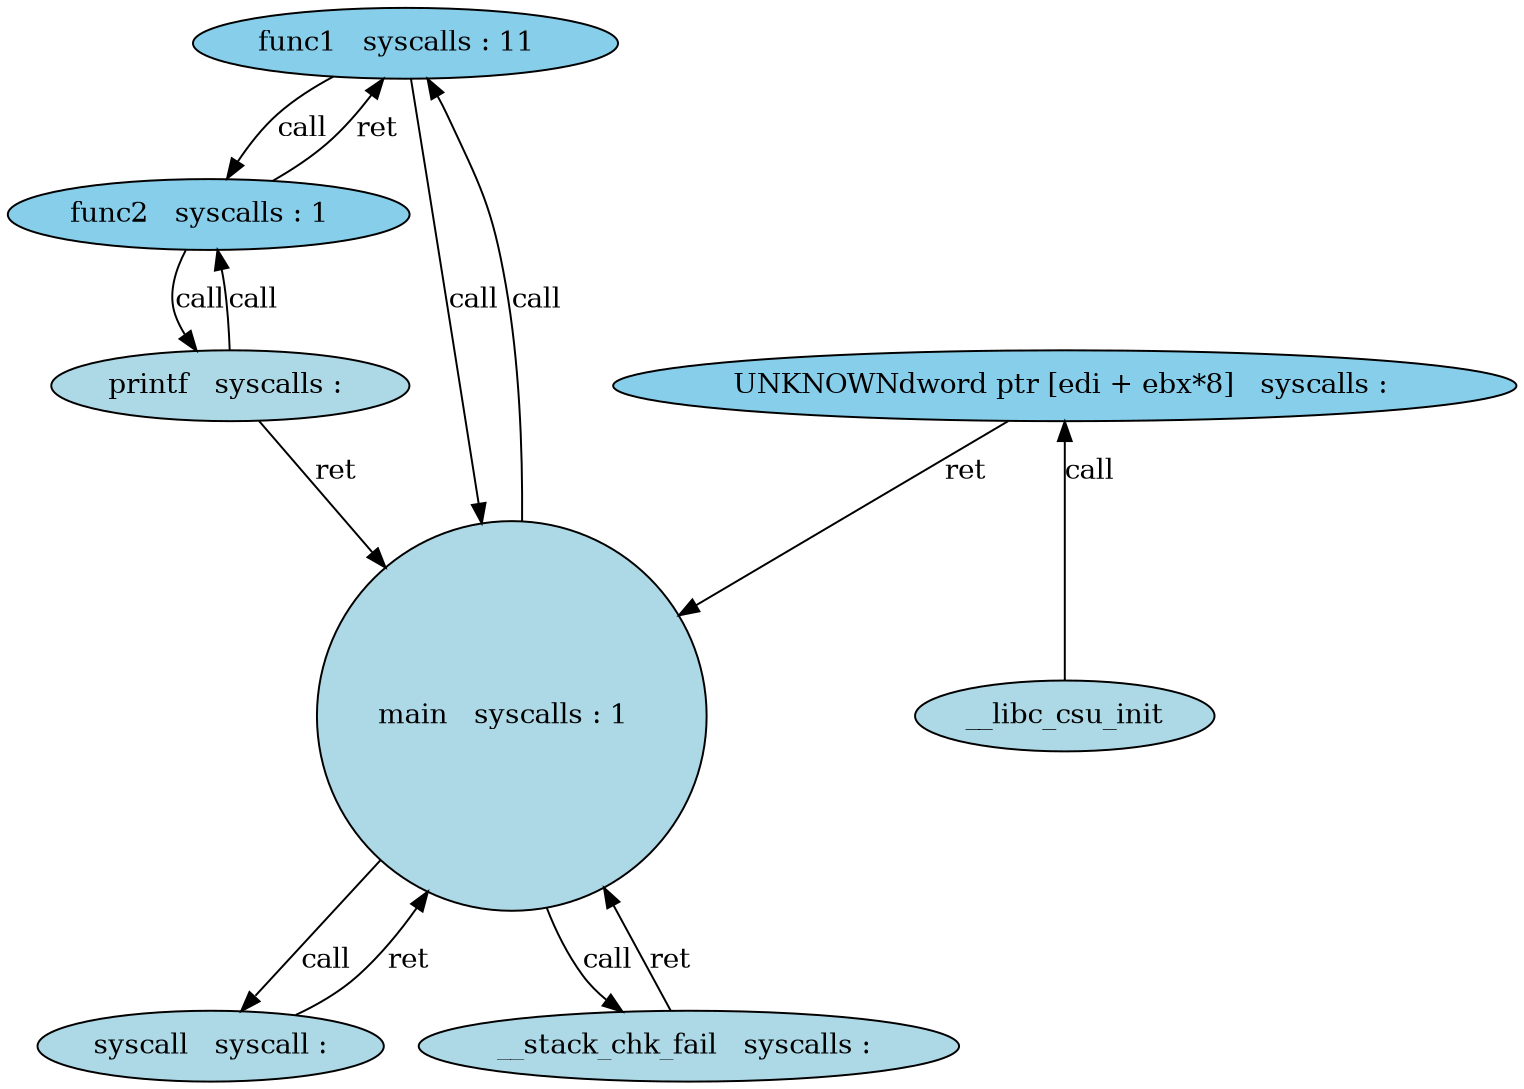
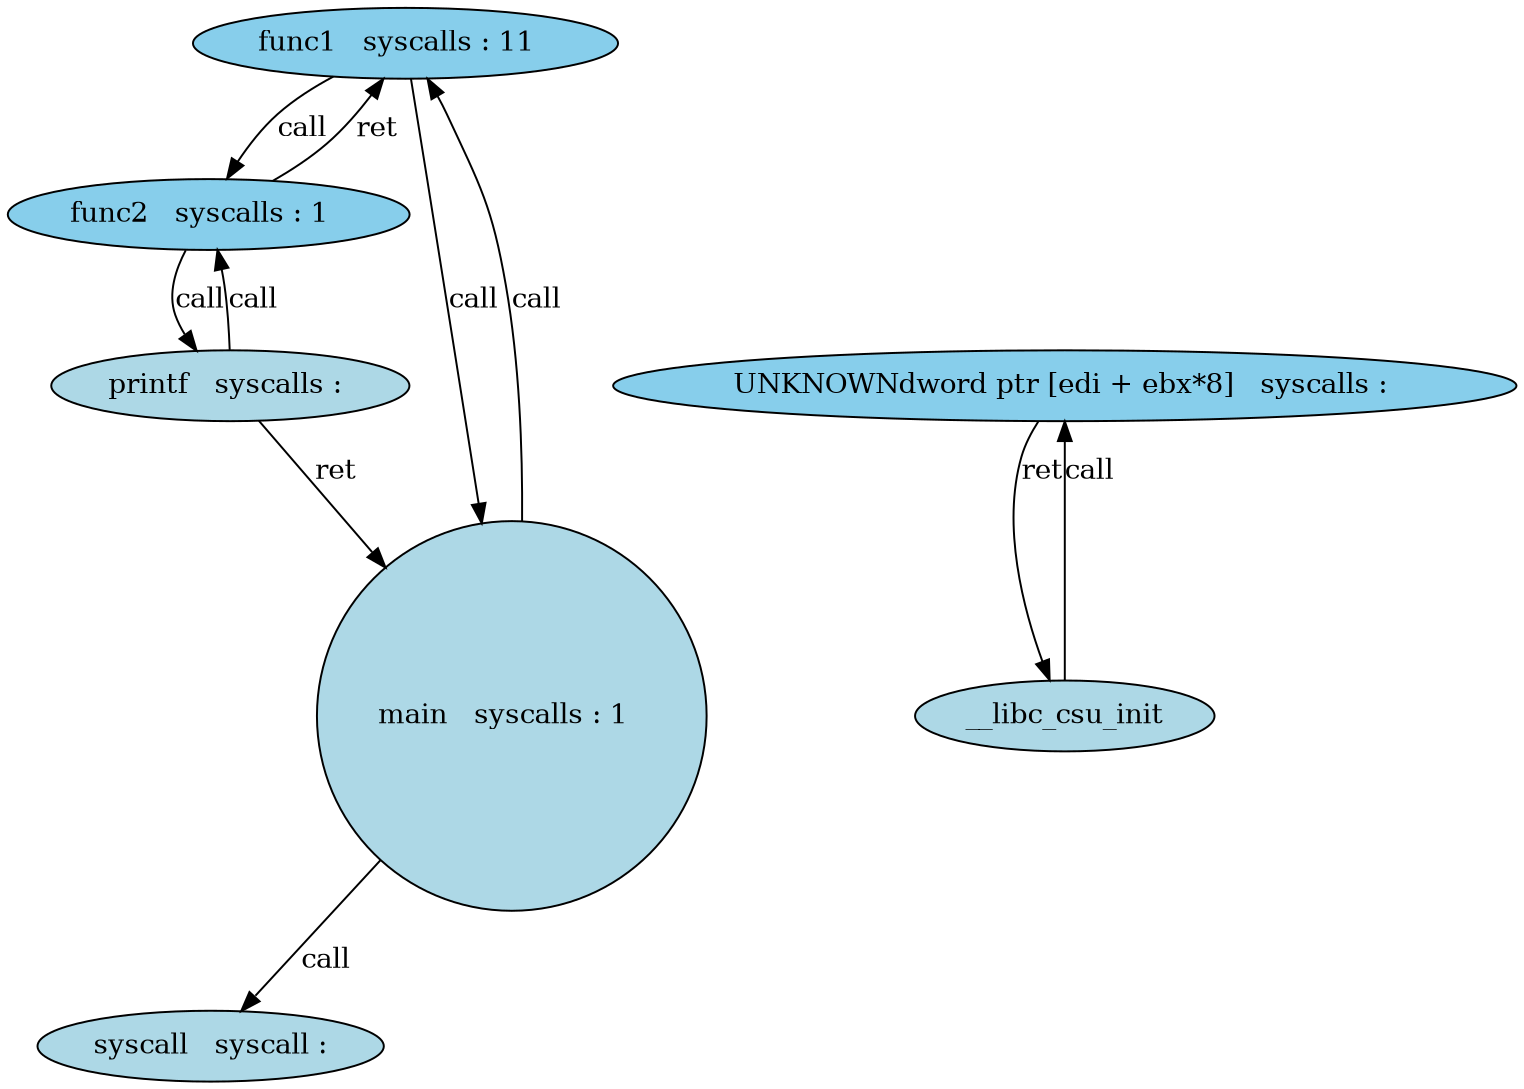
edge "UNKNOWNdword ptr [edi + ebx*8]   syscalls :" -> "main   syscalls : 1": now "UNKNOWNdword ptr [edi + ebx*8]   syscalls :" -> "__libc_csu_init"
edge "syscall   syscall :" -> "main   syscalls : 1": removed, label "ret"
node "__stack_chk_fail   syscalls :": removed
